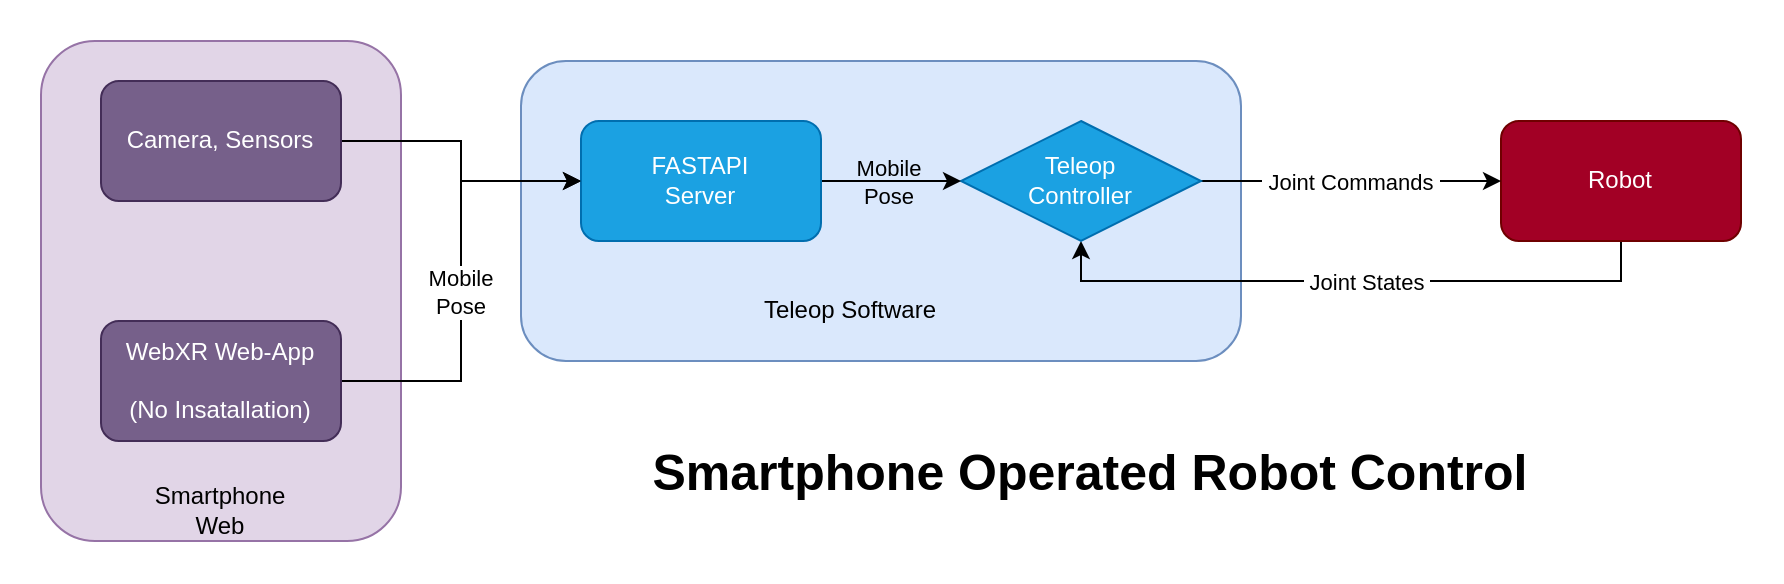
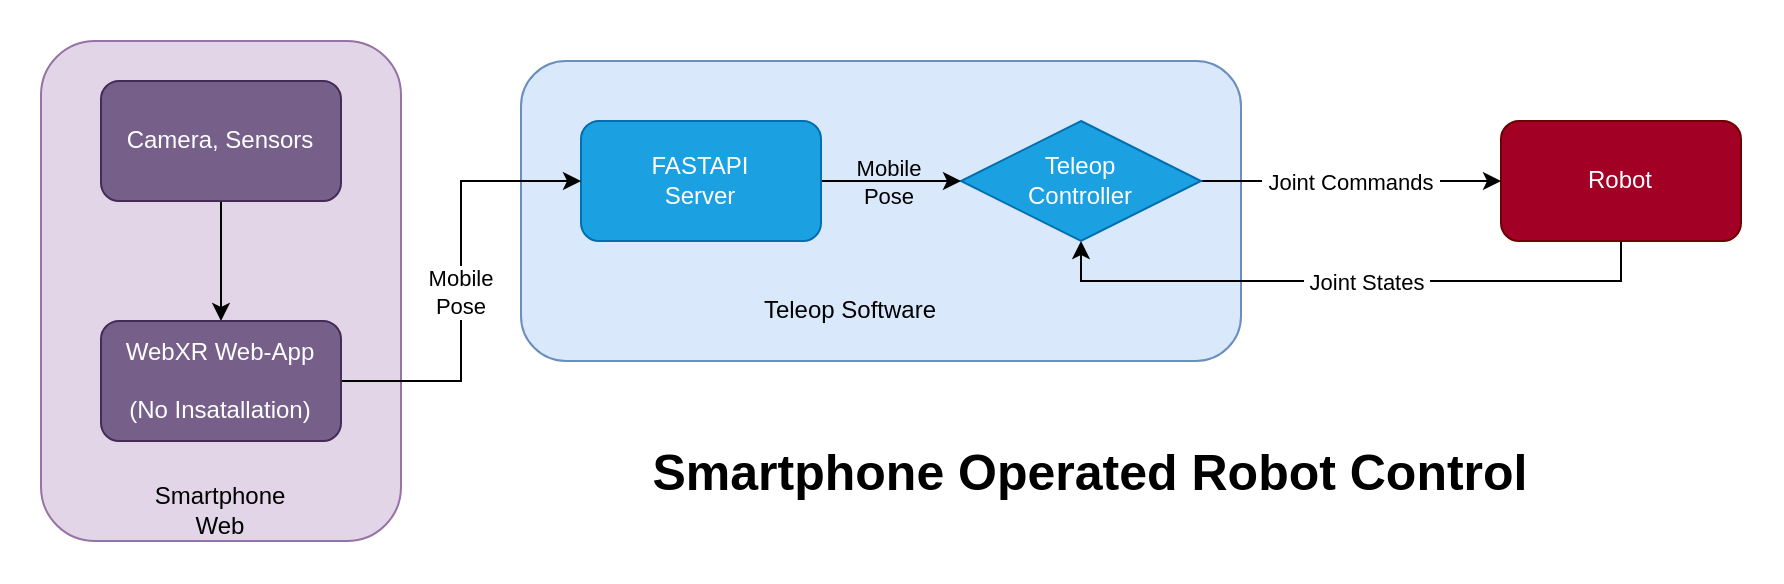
edge "Camera, Sensors" -> "FASTAPI Server": now "Camera, Sensors" -> "WebXR Web-App (No Insatallation)"
